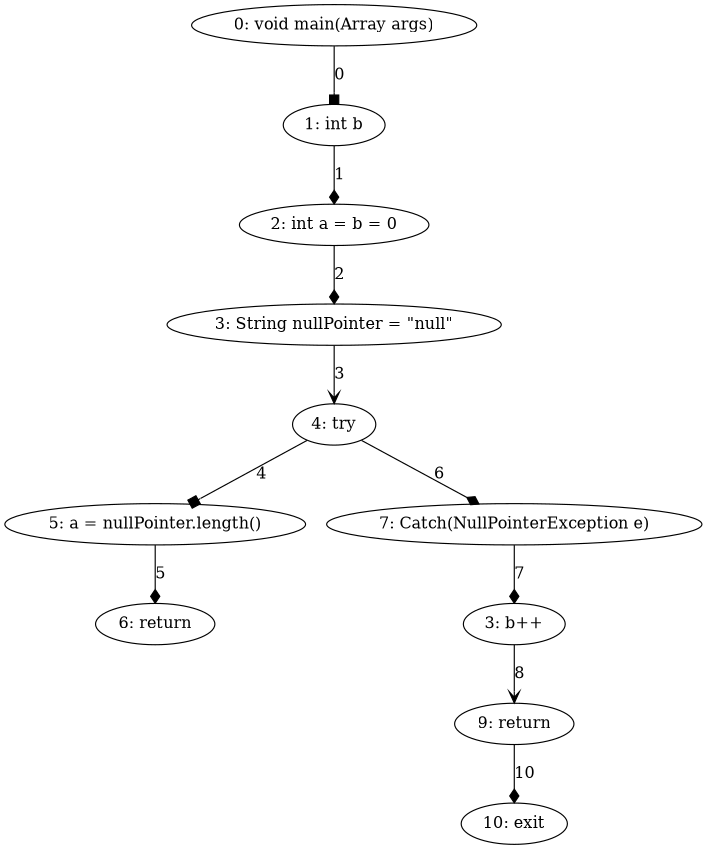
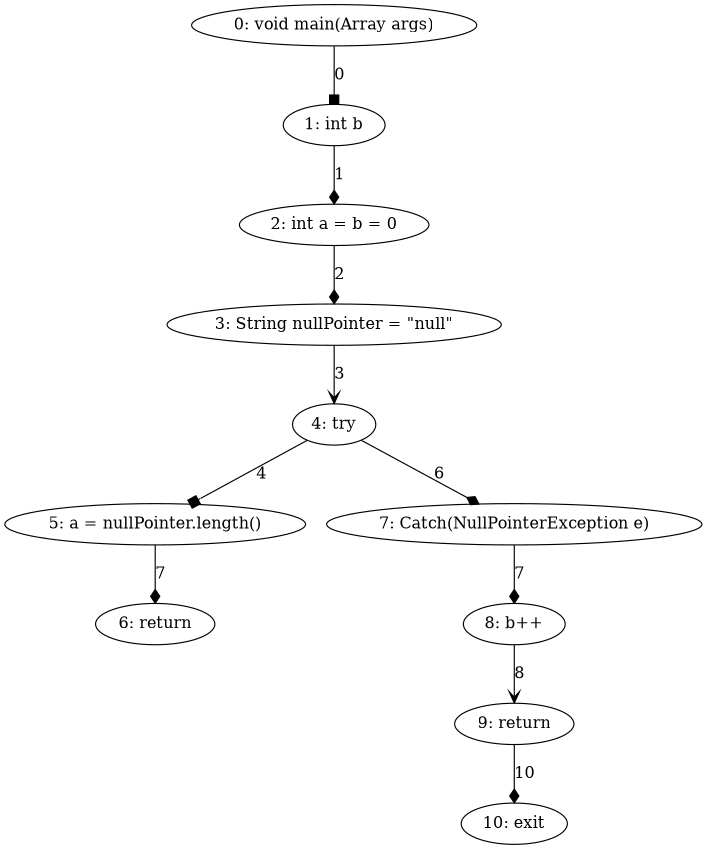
edge "5: a = nullPointer.length()" -> "6: return": label "5" -> "7"
node "3: b++": label "3: b++" -> "8: b++"
